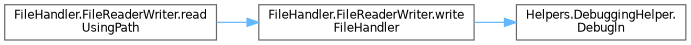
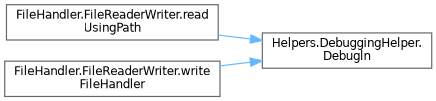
edge "FileHandler.FileReaderWriter.read UsingPath" -> "FileHandler.FileReaderWriter.write FileHandler": now "FileHandler.FileReaderWriter.read UsingPath" -> "Helpers.DebuggingHelper. Debugln"
